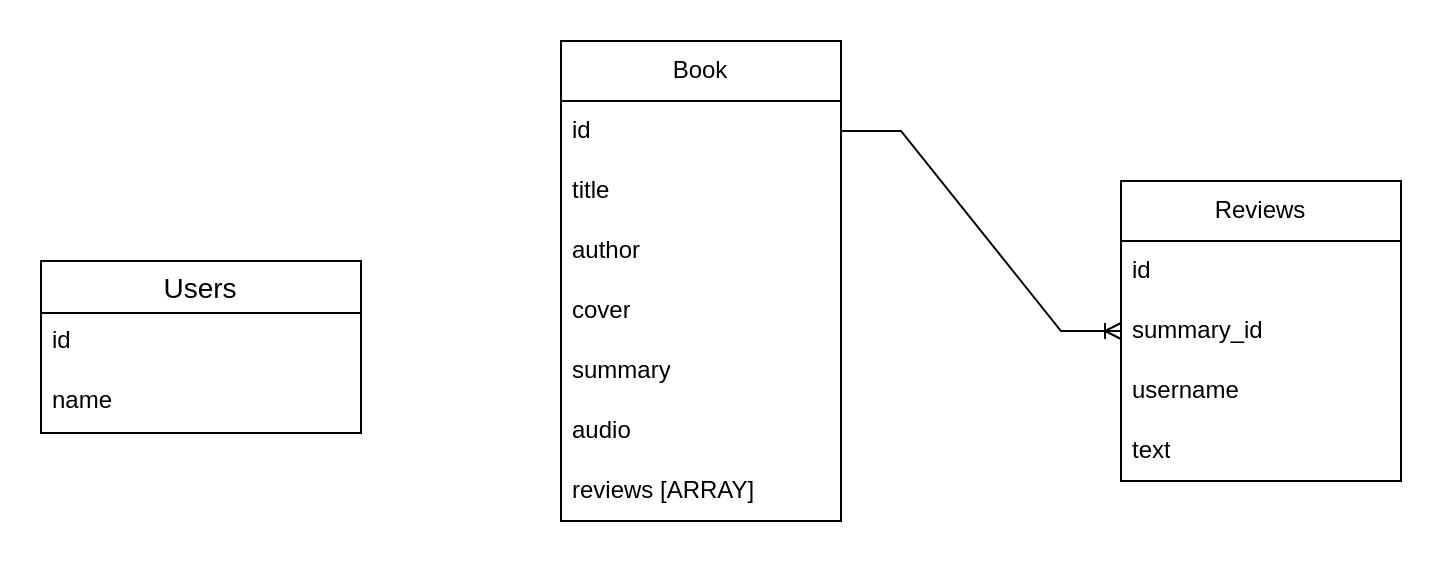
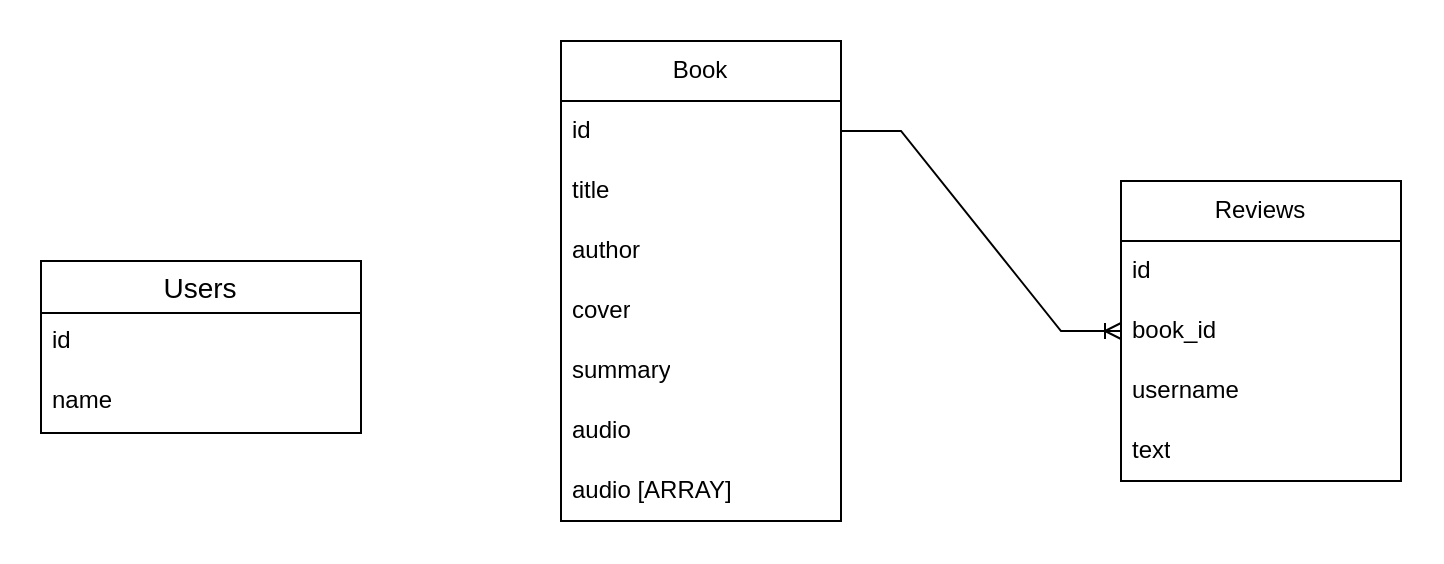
node "summary_id": label "summary_id" -> "book_id"
node "reviews [ARRAY]": label "reviews [ARRAY]" -> "audio [ARRAY]"
